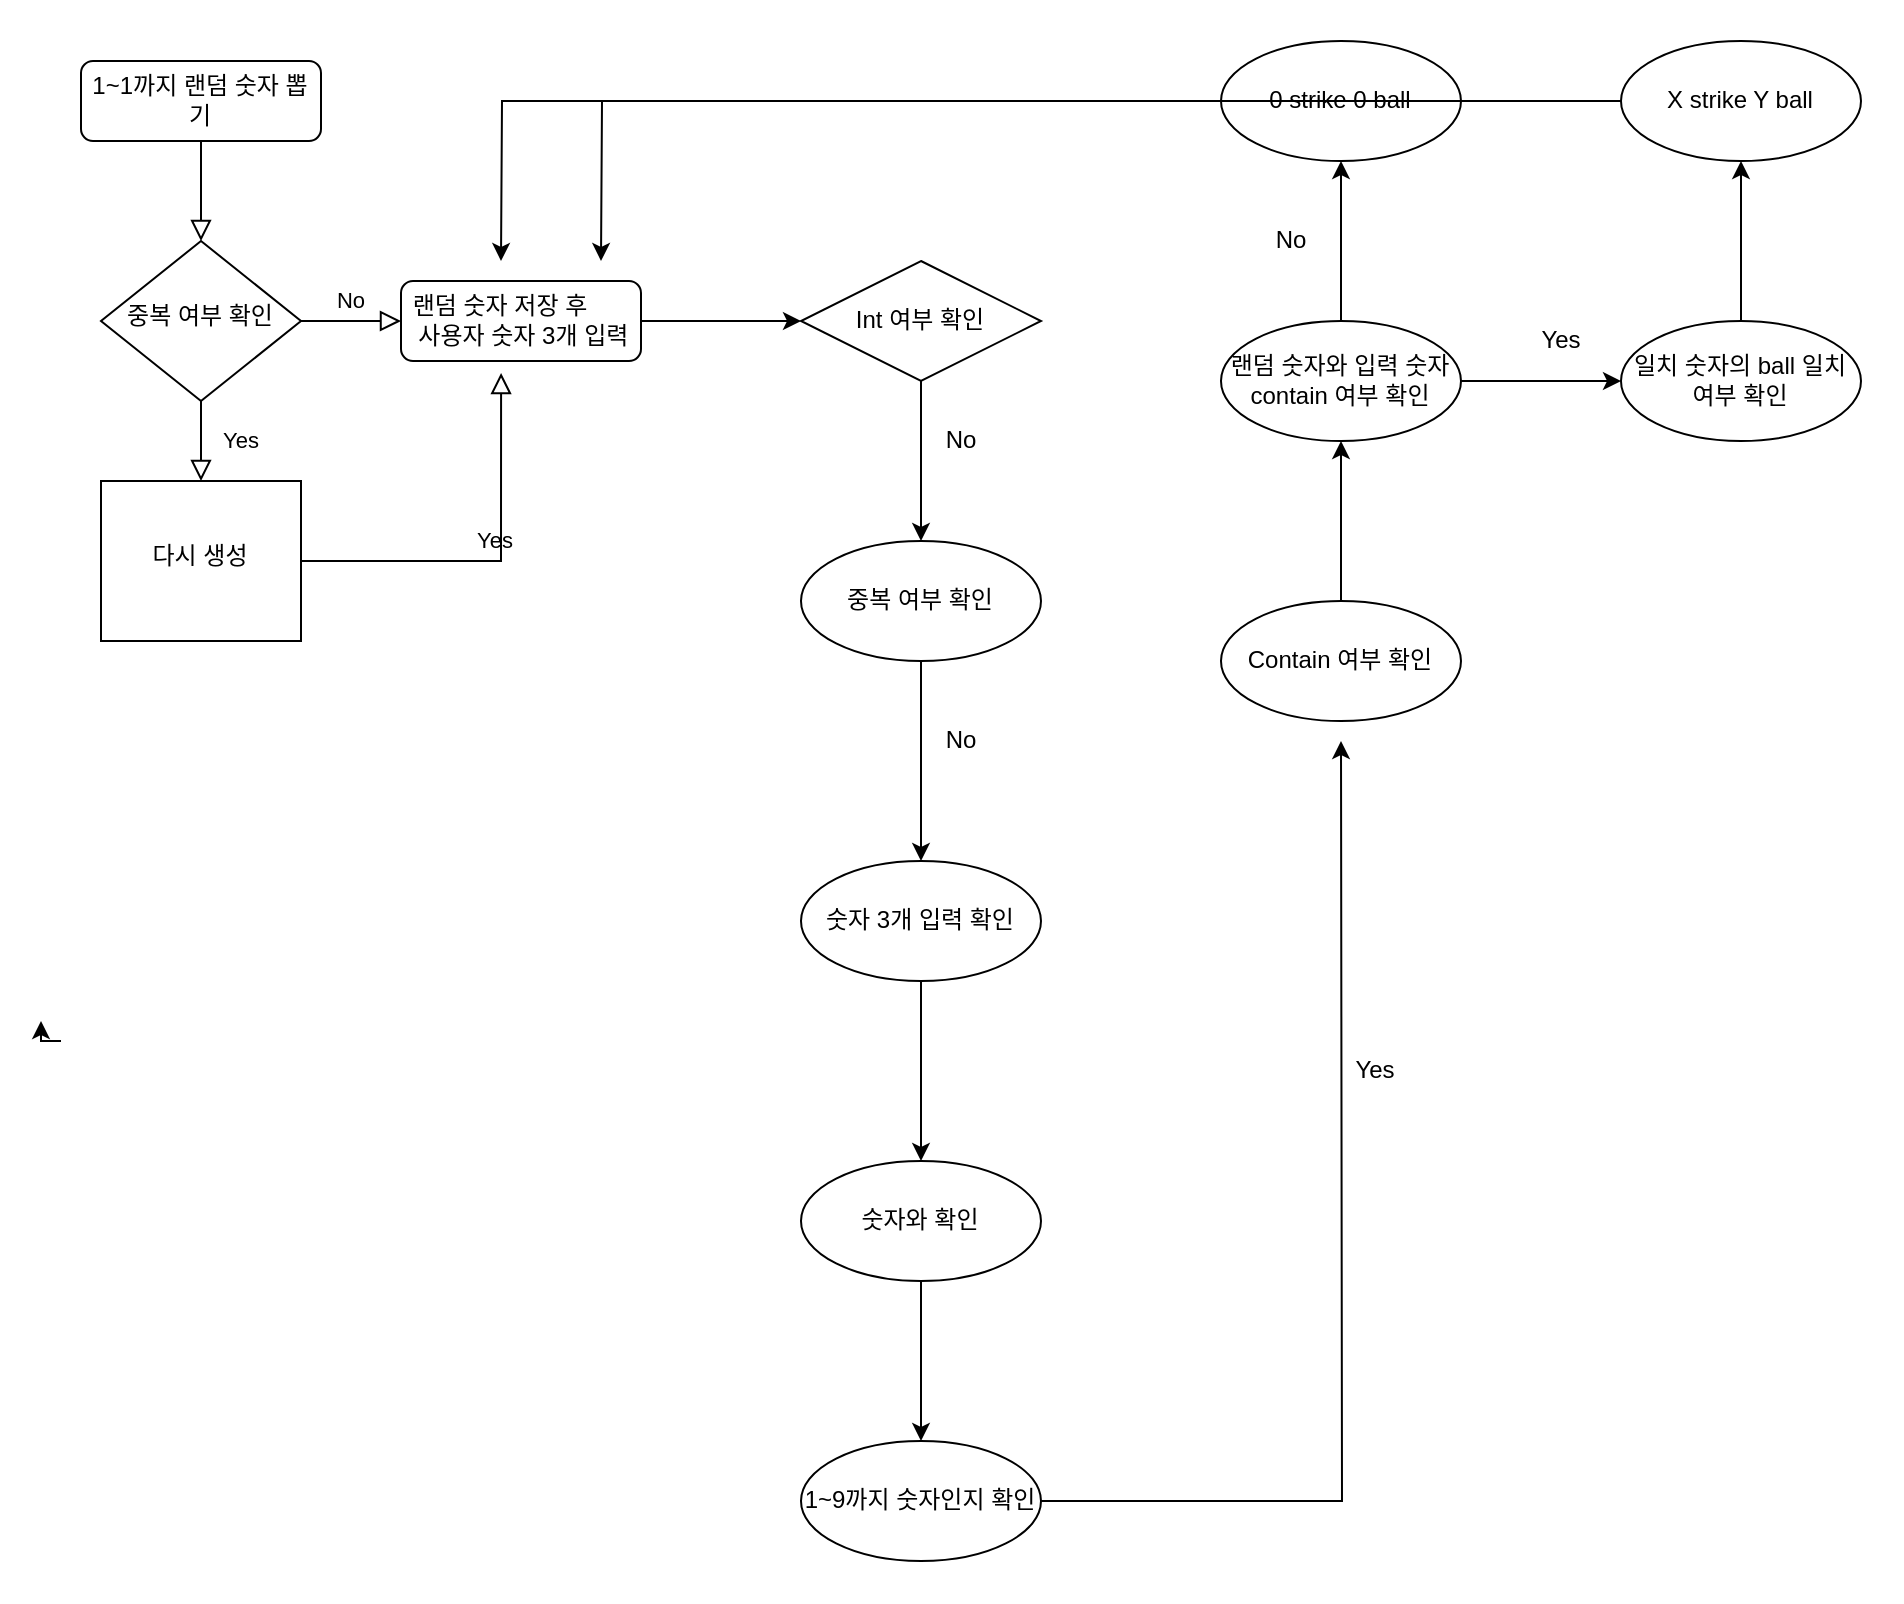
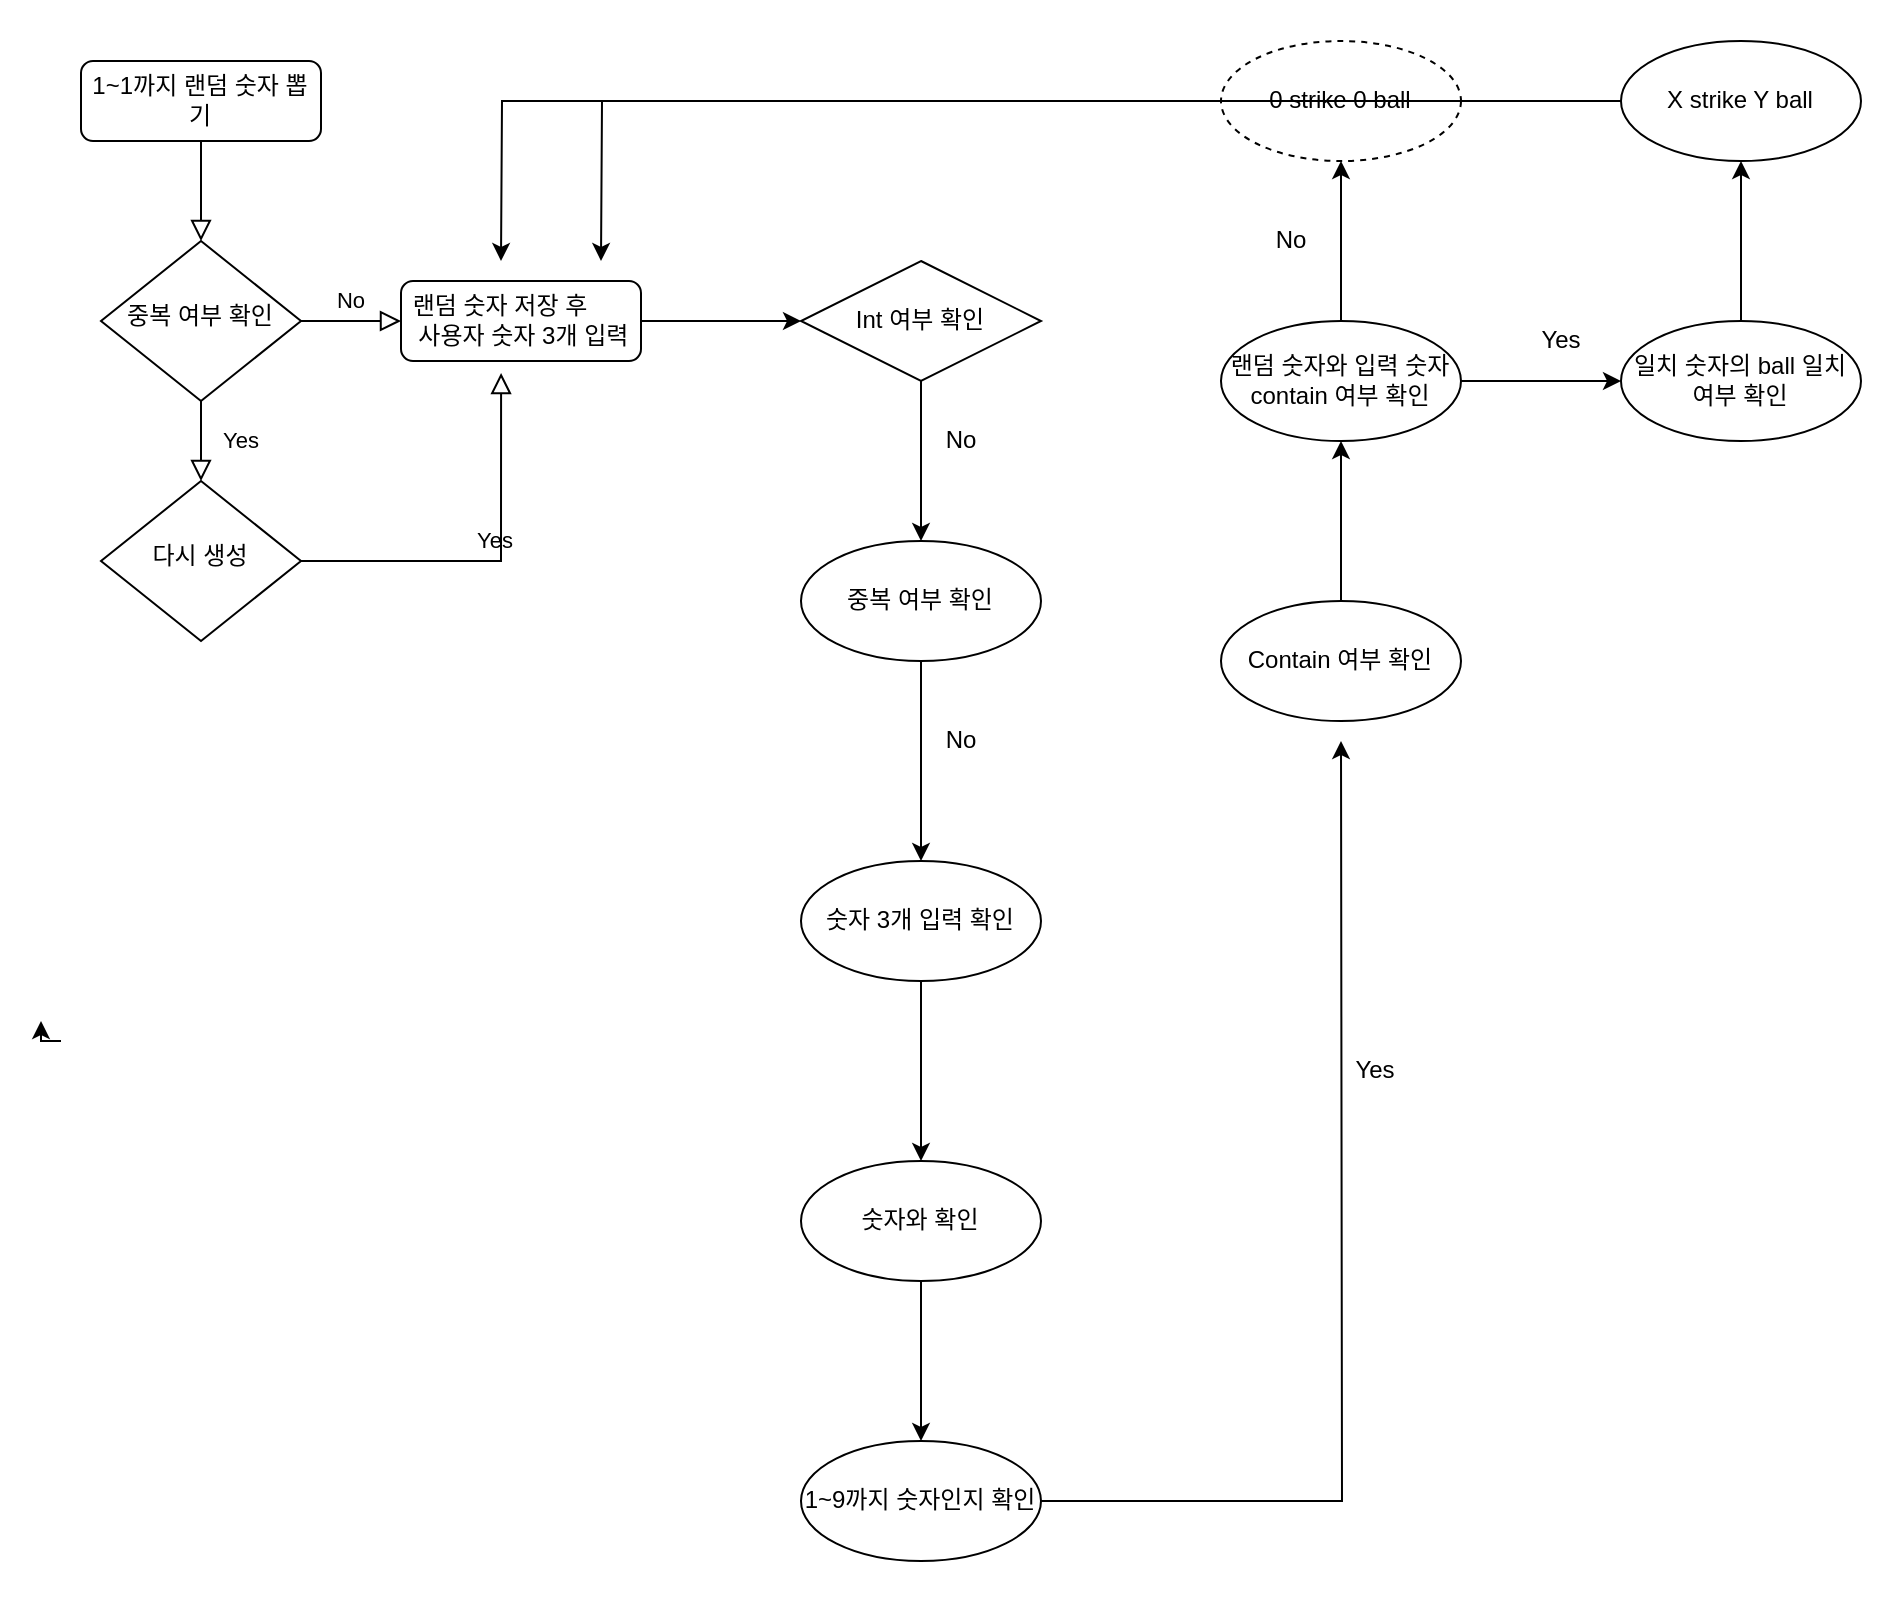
node "0 strike 0 ball": style solid -> dashed
node "다시 생성": shape rectangle -> diamond
